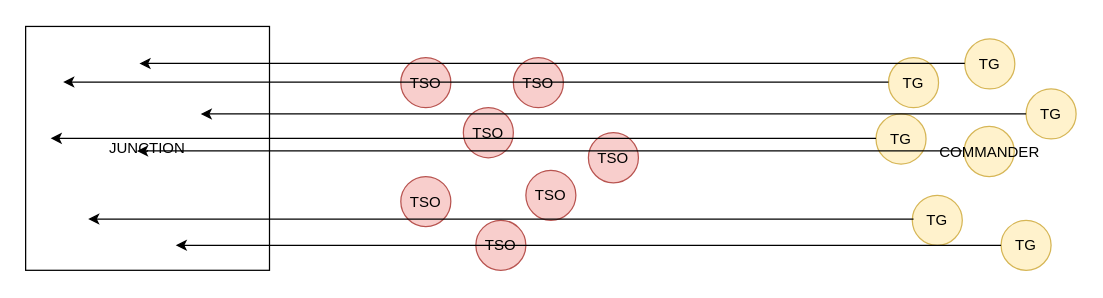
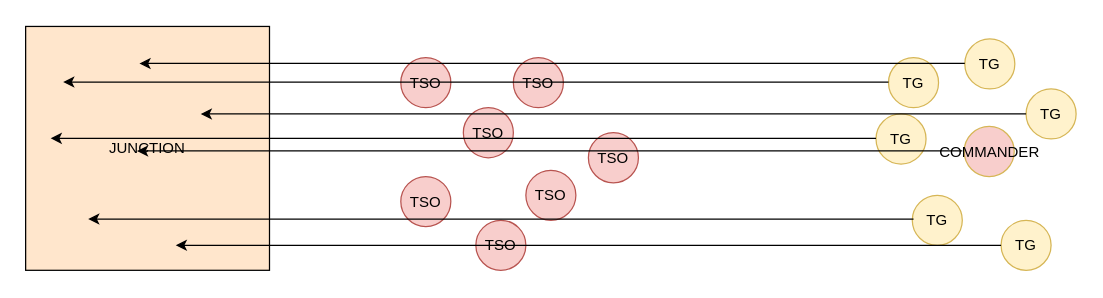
node "JUNCTION": fillcolor #ffffff -> #ffe6cc
node "COMMANDER": fillcolor #fff2cc -> #f8cecc
